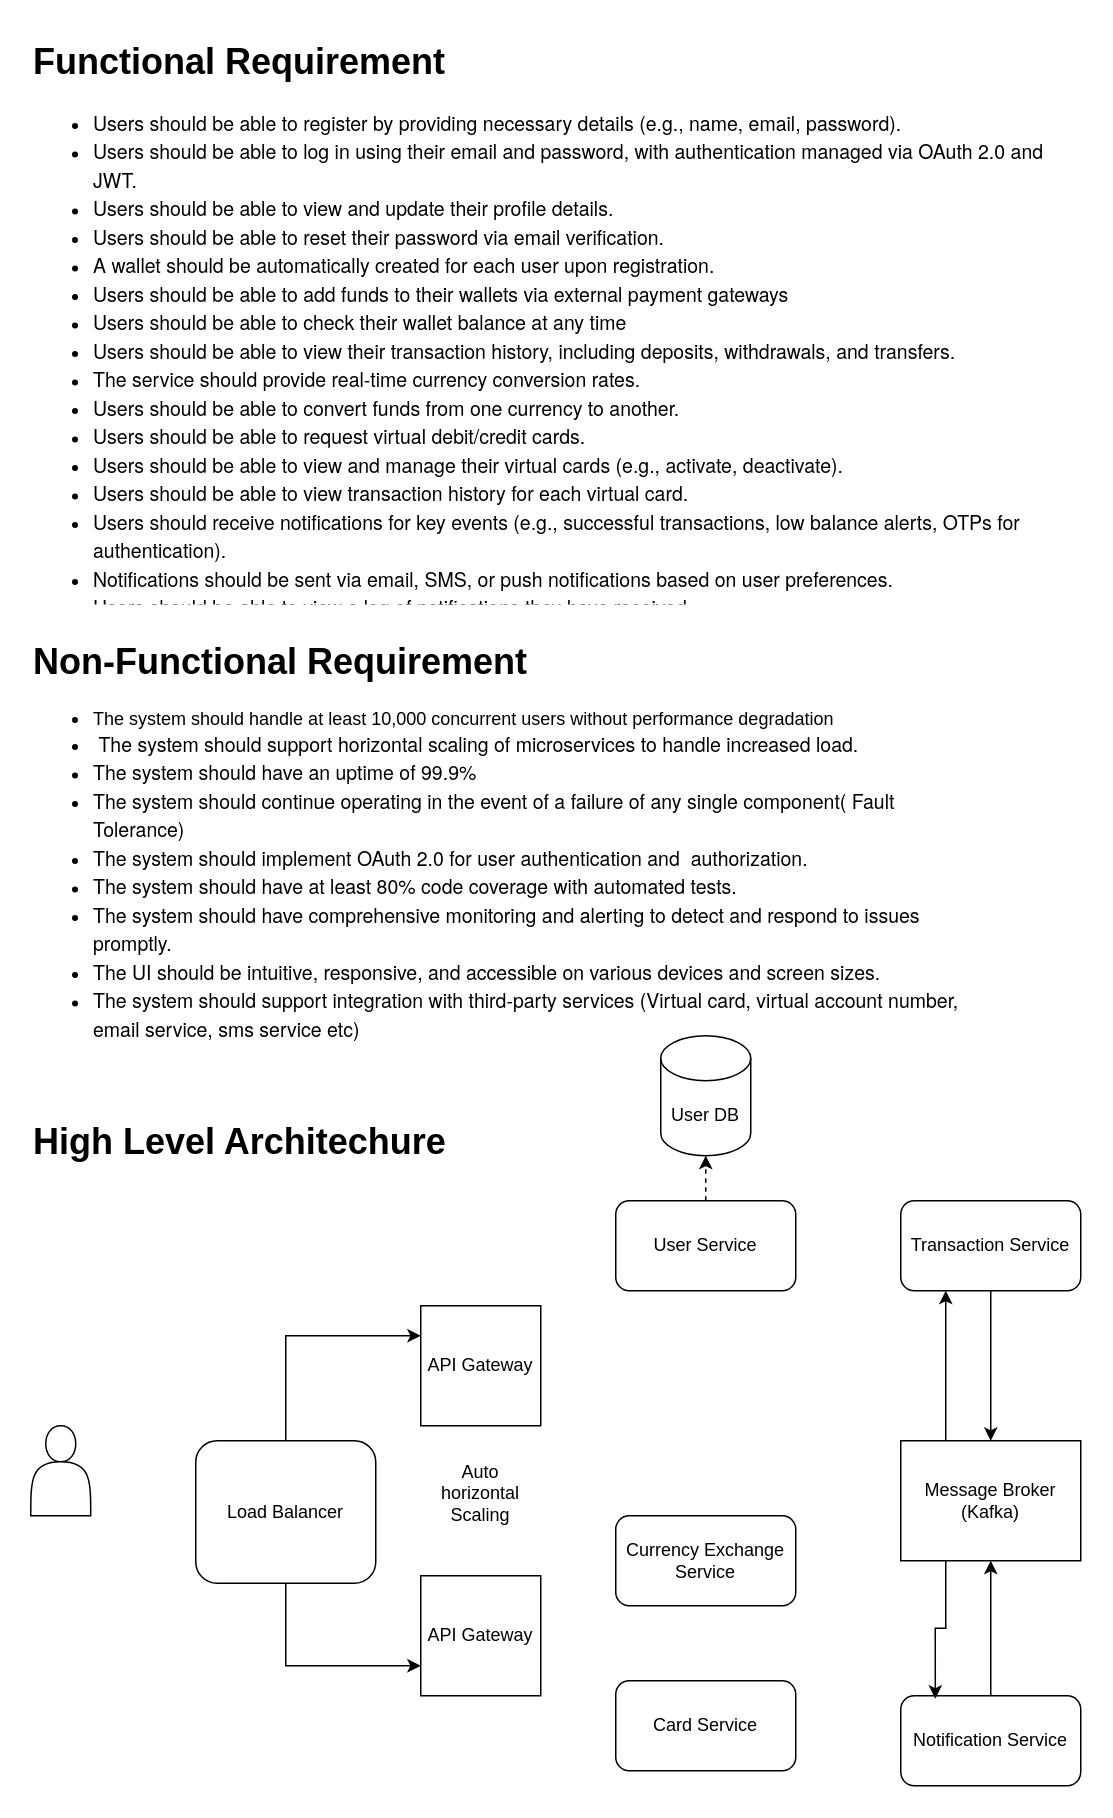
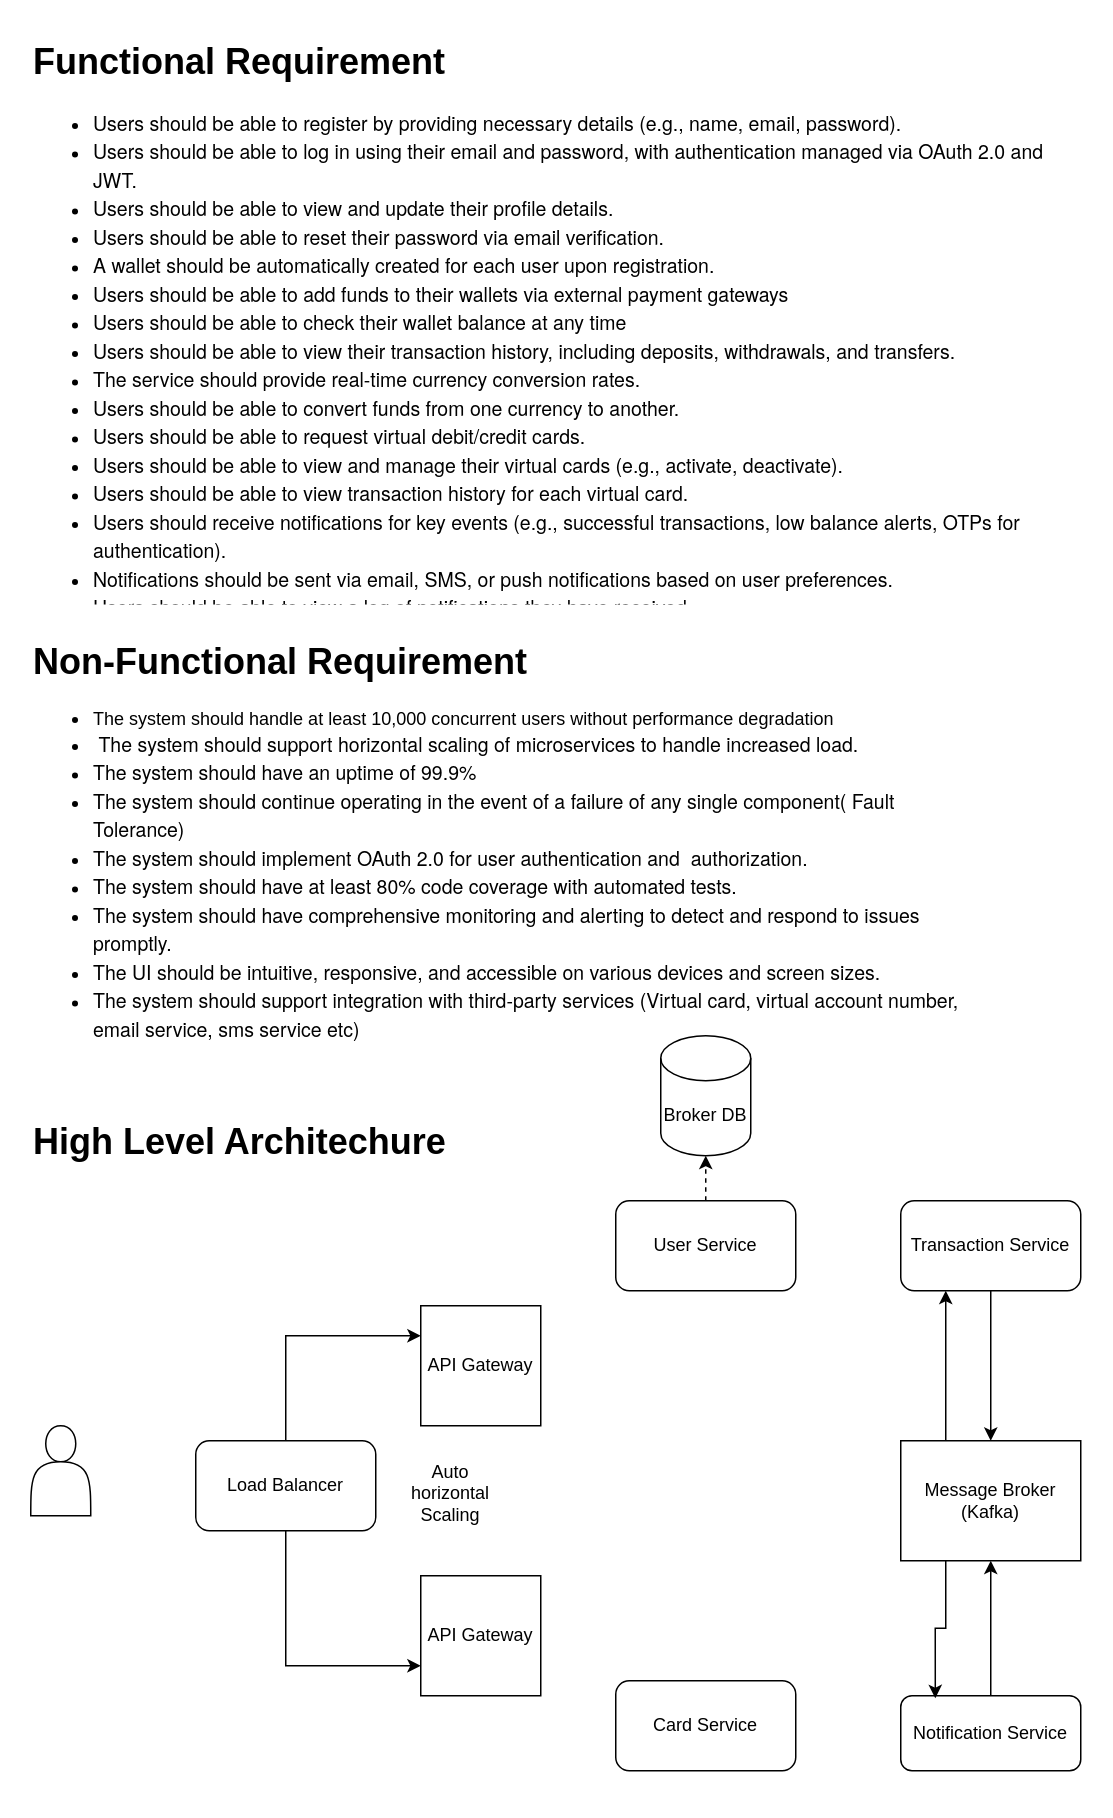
node "User DB": label "User DB" -> "Broker DB"
node "Auto horizontal Scaling": moved (481, 1493) -> (451, 1493)
node "Load Balancer": size 180x143 -> 180x90
node "Currency Exchange Service": removed
node "Notification Service": size 180x90 -> 180x75
